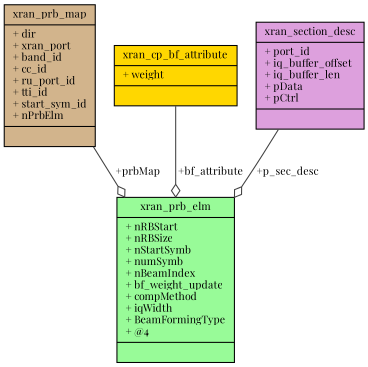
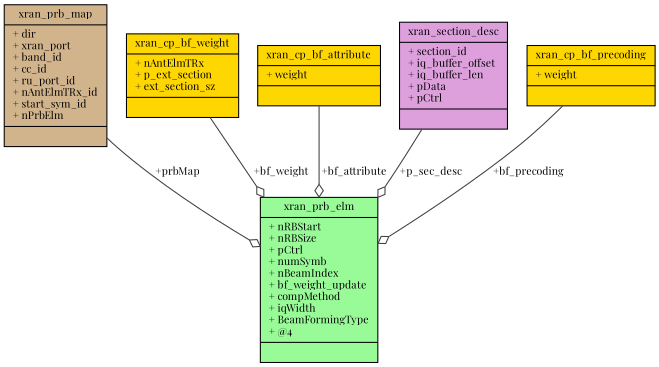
node "xran_section_desc": text "+ port_id" -> "+ section_id"
node "xran_cp_bf_weight": added
node "xran_cp_bf_precoding": added
node "xran_prb_map": text "+ tti_id" -> "+ nAntElmTRx_id"
node "xran_prb_elm": text "+ nStartSymb" -> "+ pCtrl"
